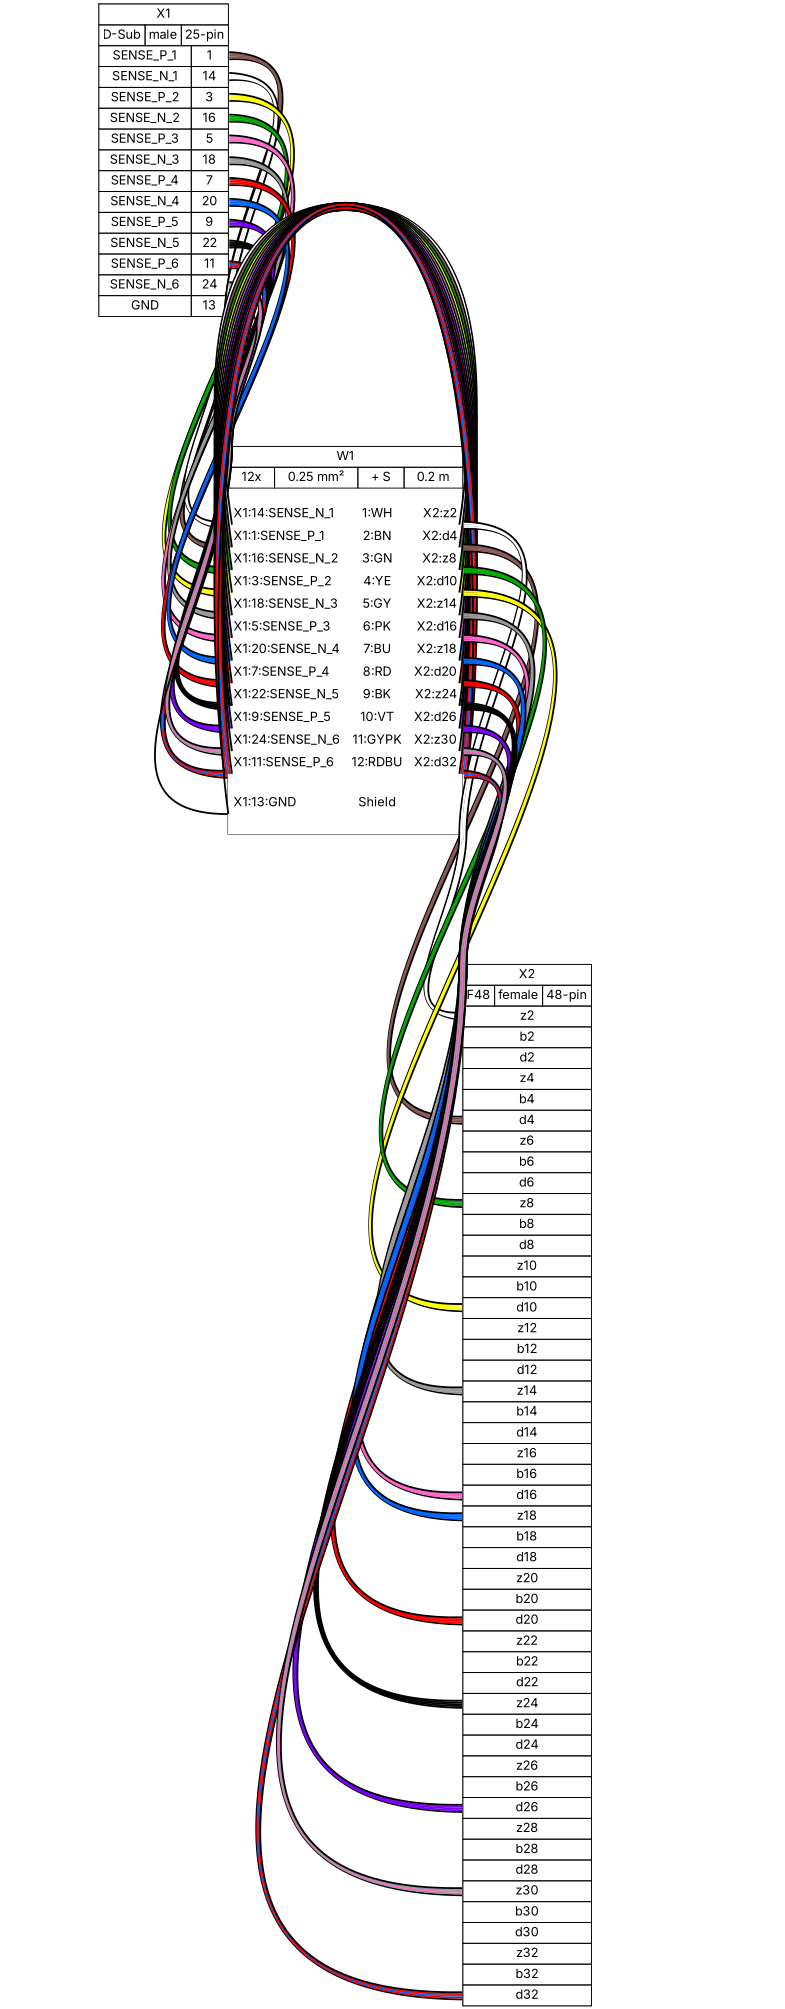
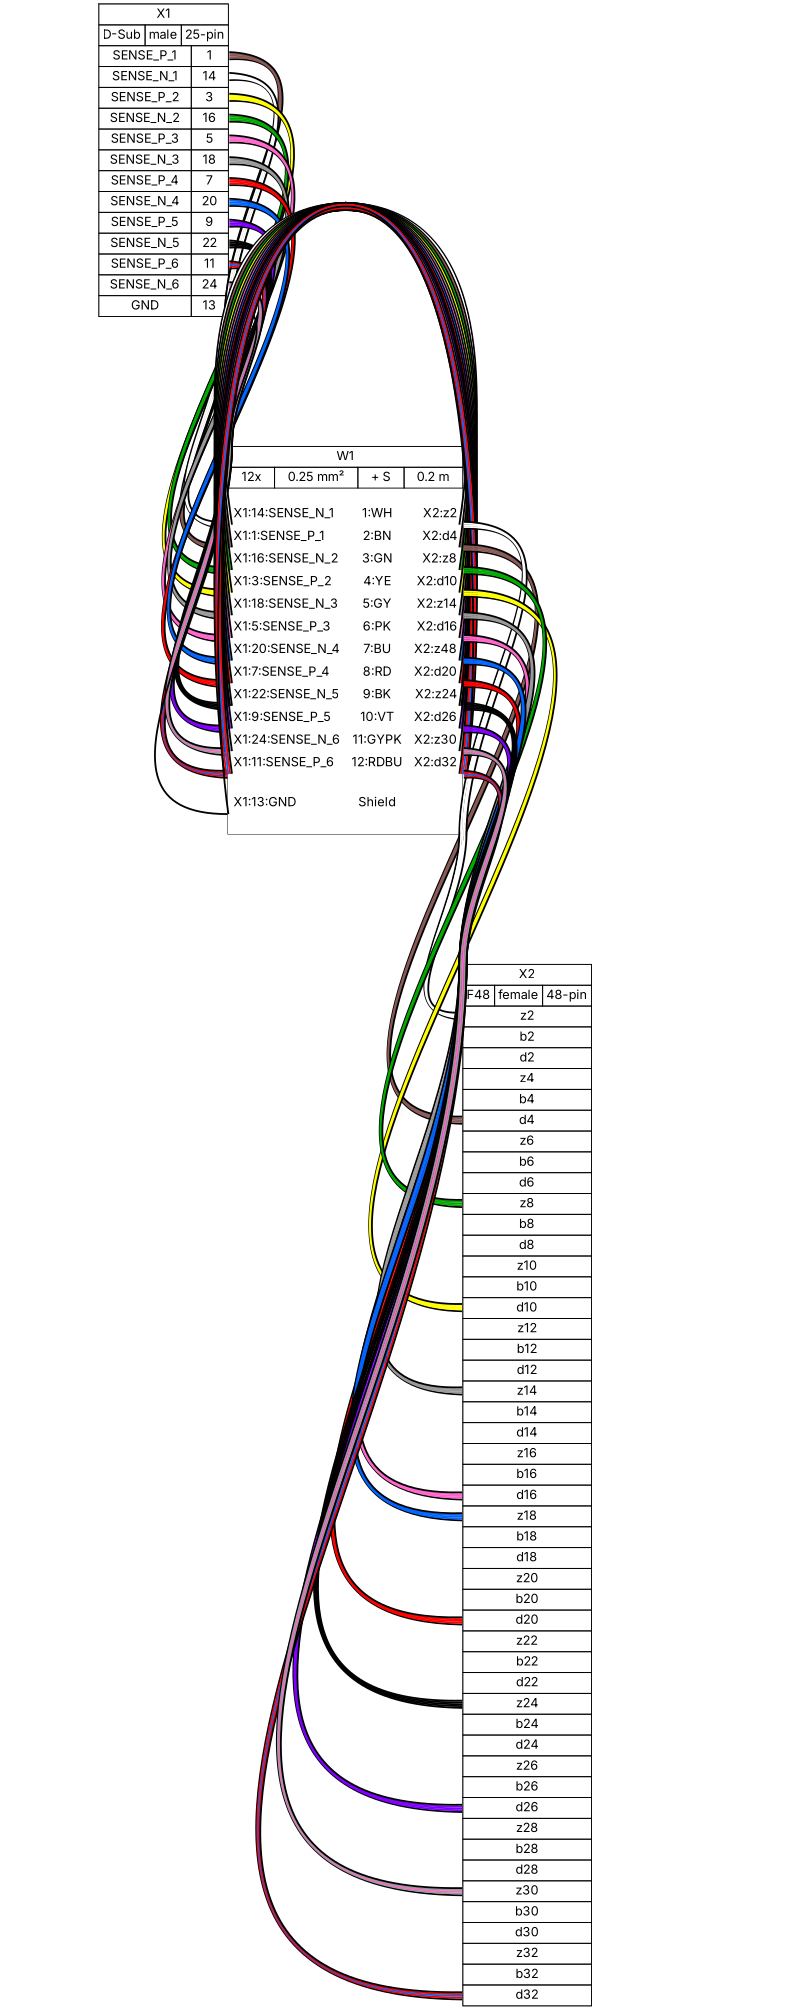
node "W1": text "X2:z18" -> "X2:z48"
